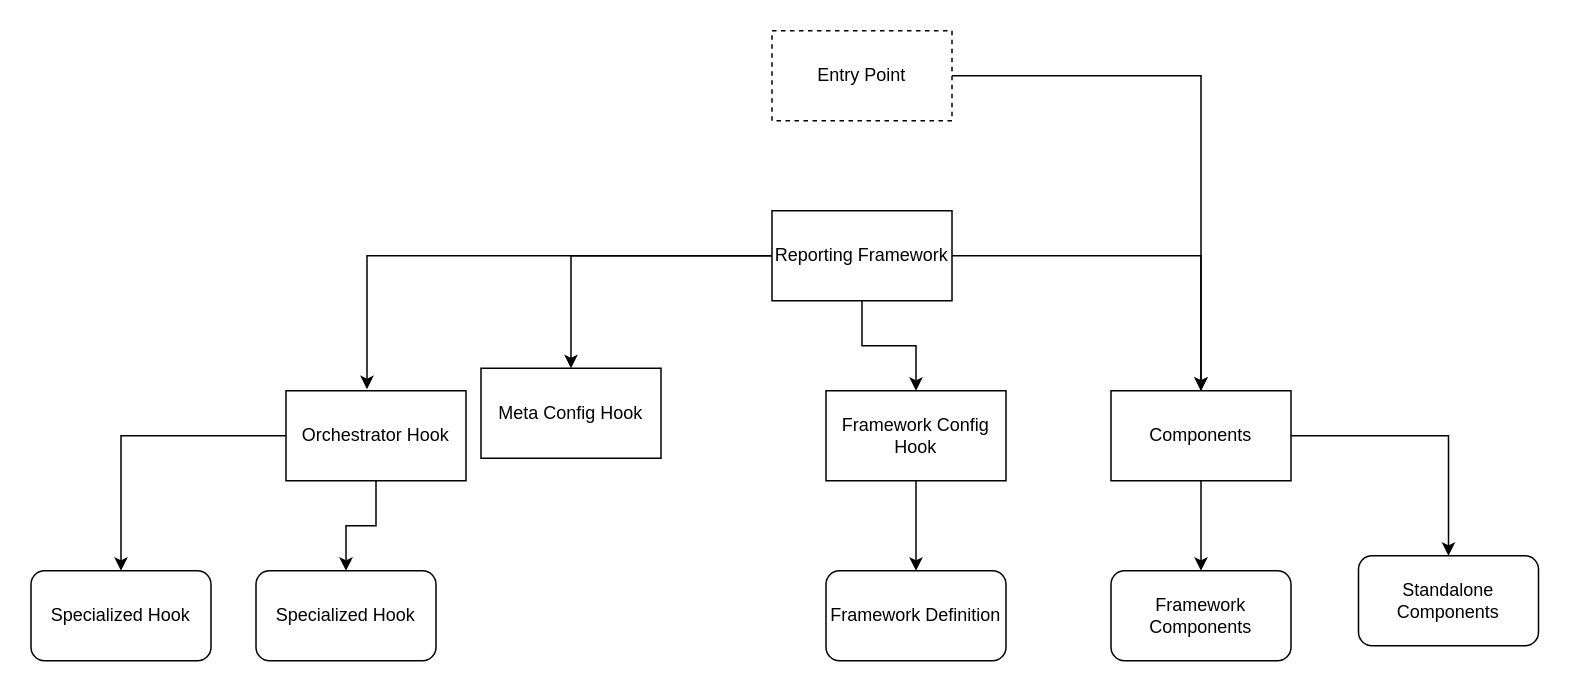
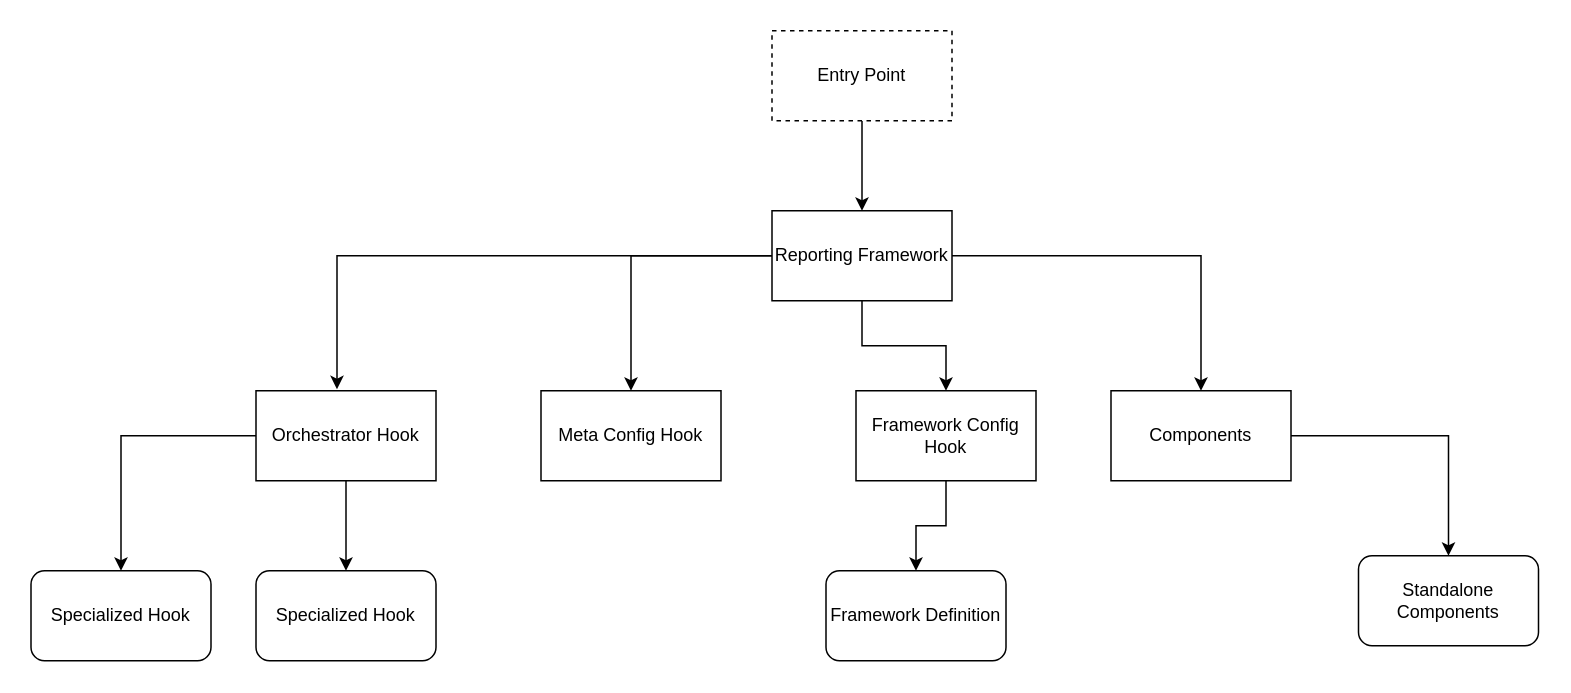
edge "Entry Point" -> "Components": now "Entry Point" -> "Reporting Framework"
node "Meta Config Hook": moved (571, 413) -> (631, 436)
node "Orchestrator Hook": moved (376, 436) -> (346, 436)
node "Framework Config Hook": moved (916, 436) -> (946, 436)
edge "Components" -> "Framework Components": removed
node "Framework Components": removed
